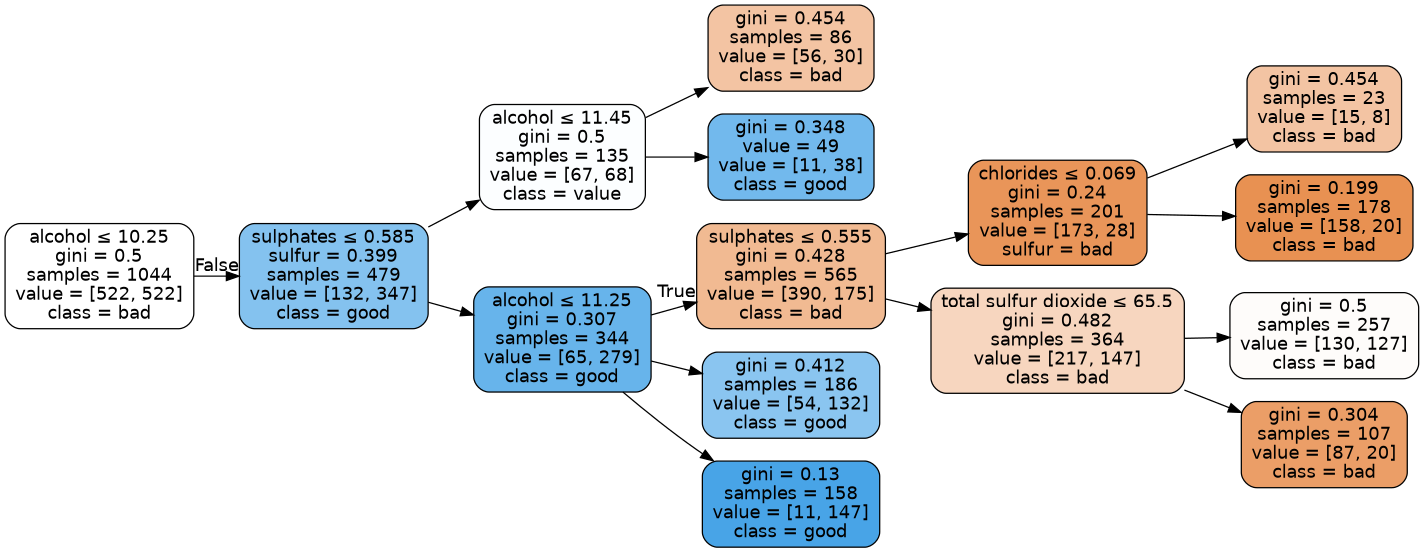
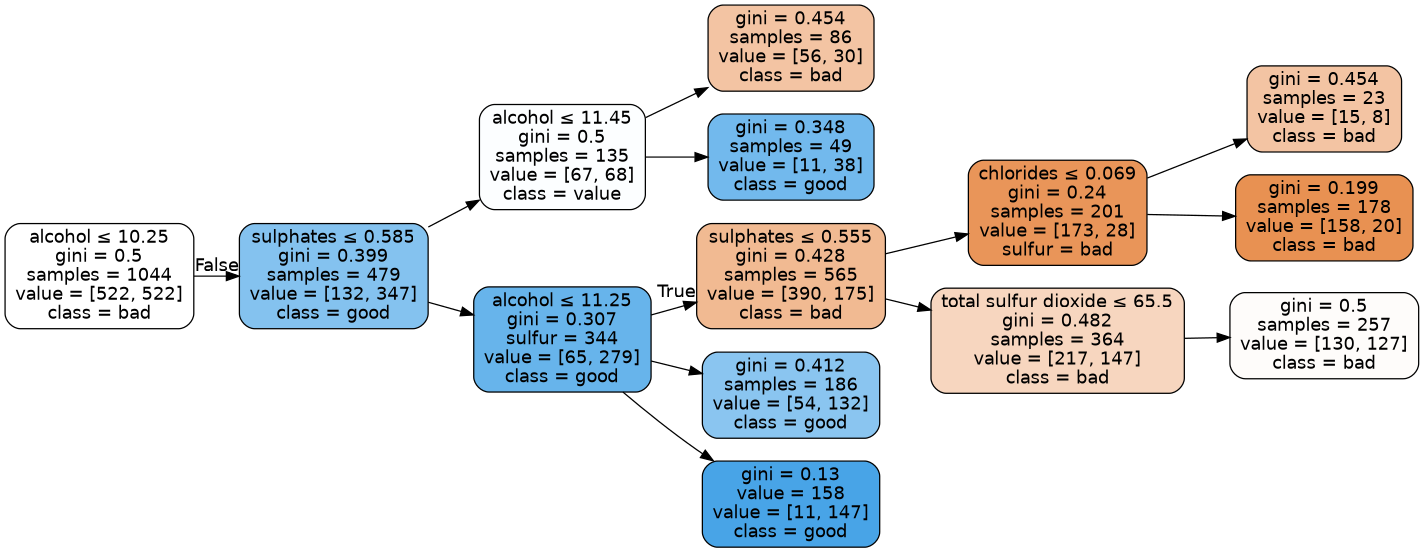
node "gini = 0.348": text "value = 49" -> "samples = 49"
node "sulphates ≤ 0.585": text "sulfur = 0.399" -> "gini = 0.399"
node "alcohol ≤ 11.25": text "samples = 344" -> "sulfur = 344"
node "gini = 0.304": removed
node "gini = 0.13": text "samples = 158" -> "value = 158"
